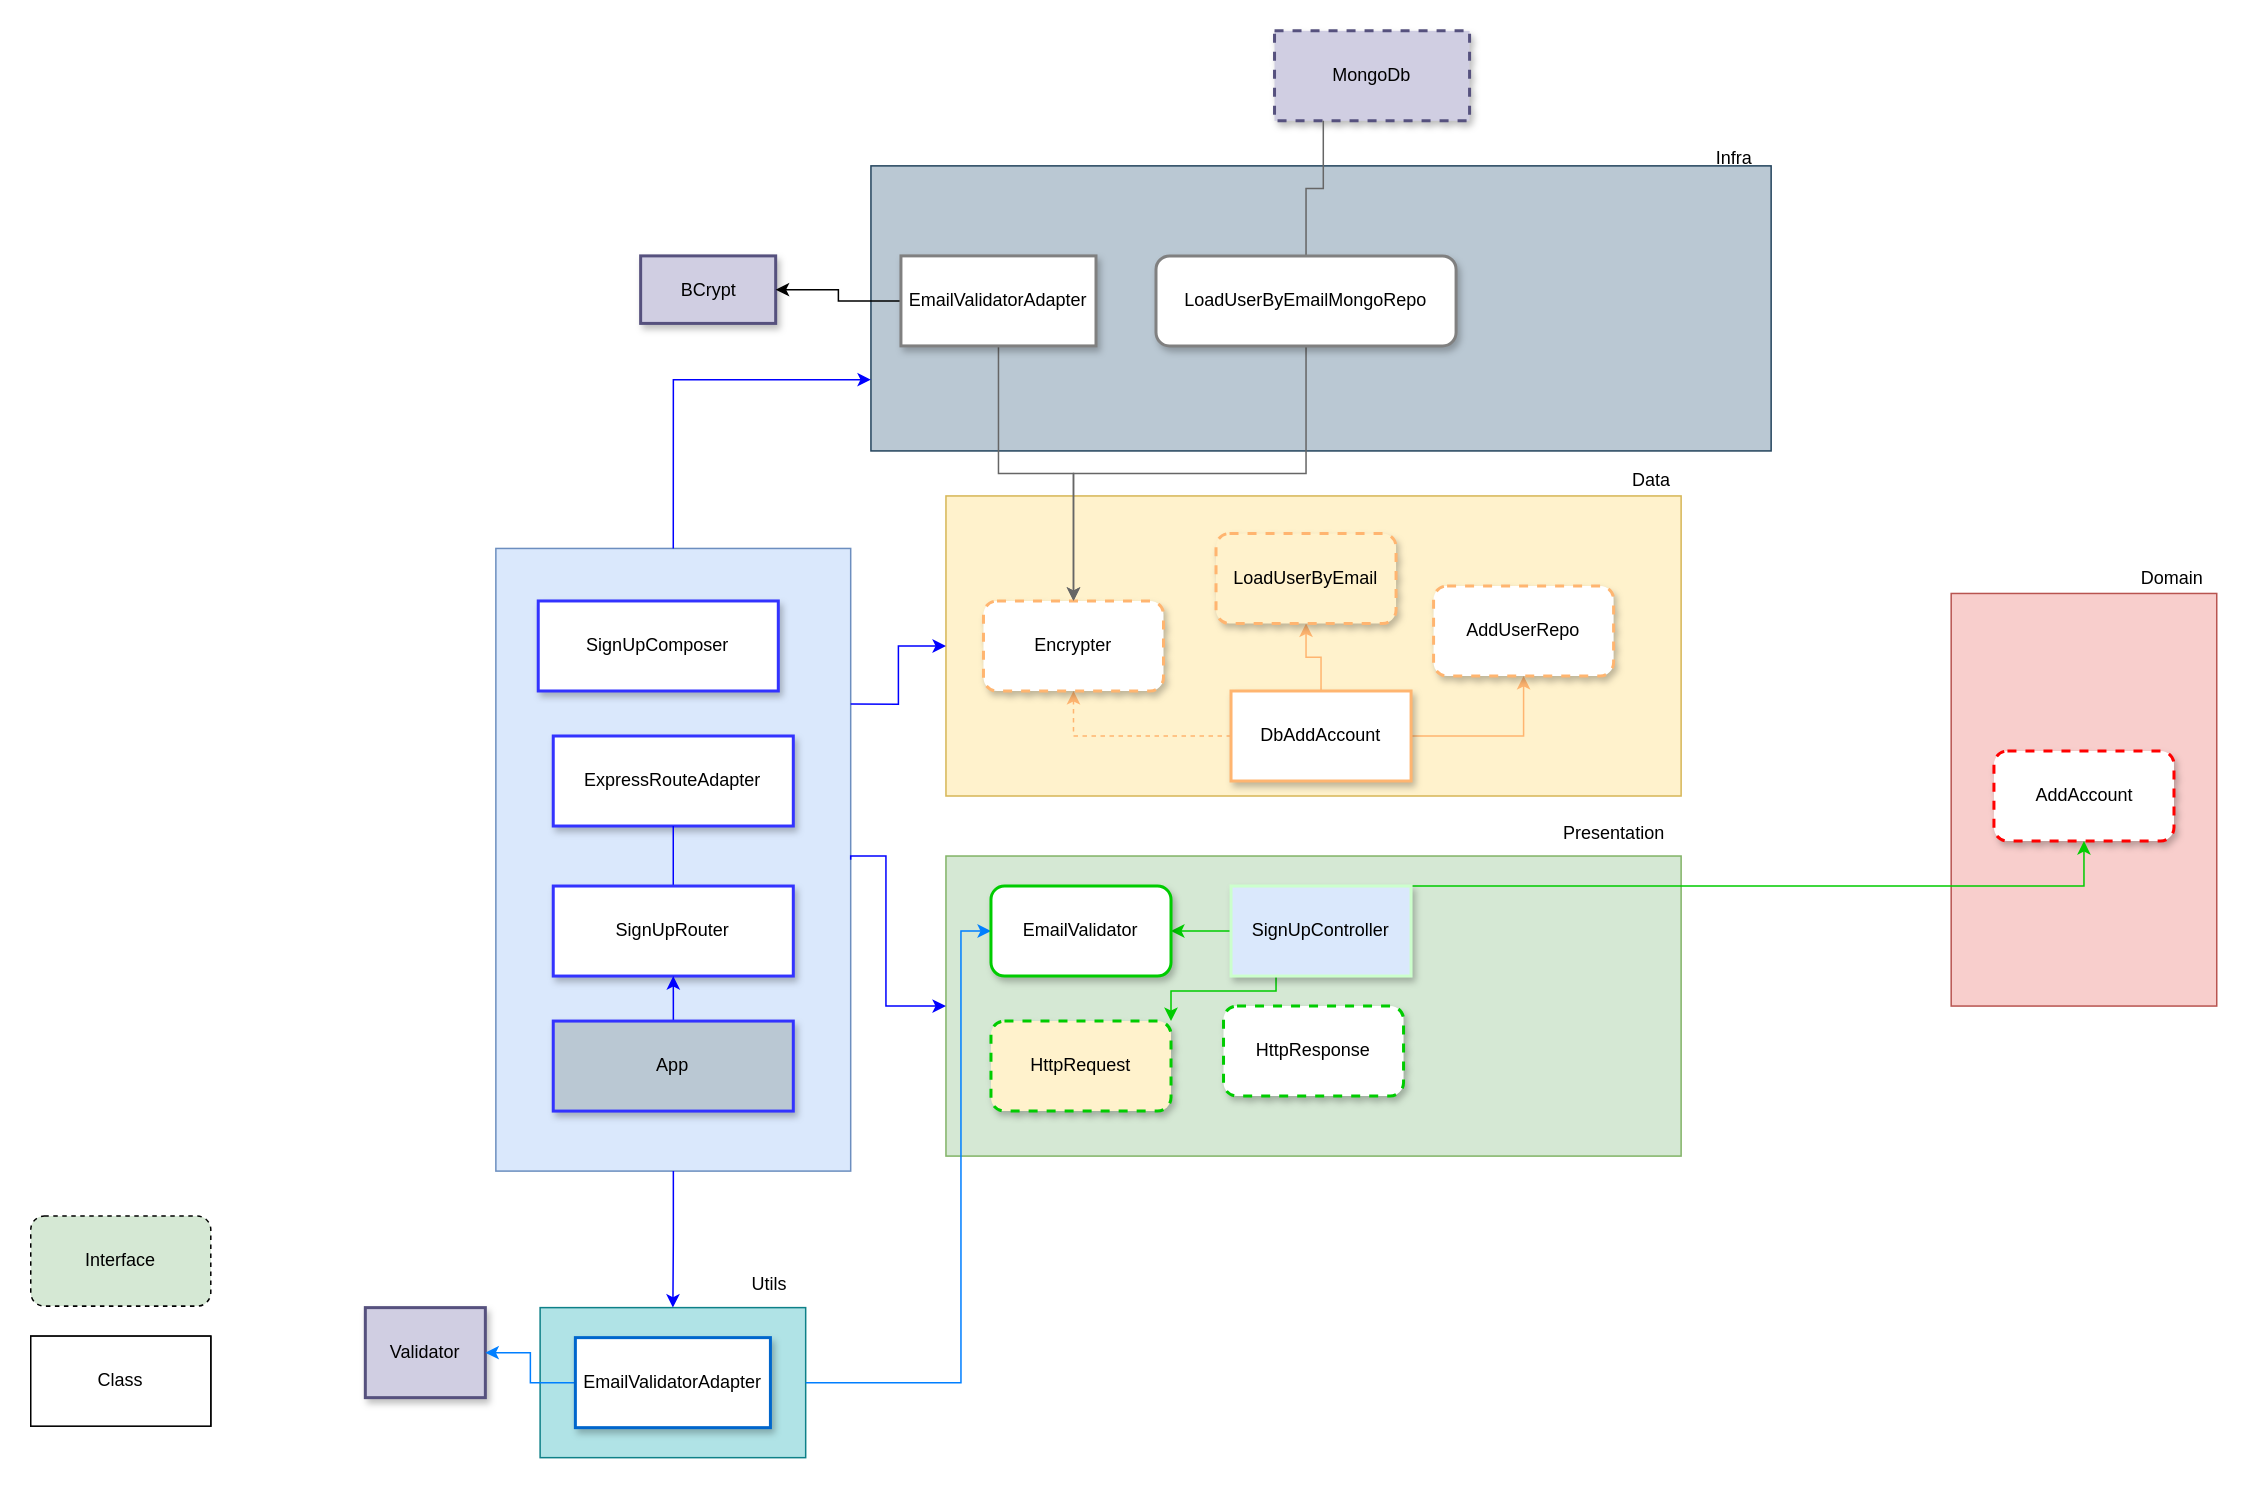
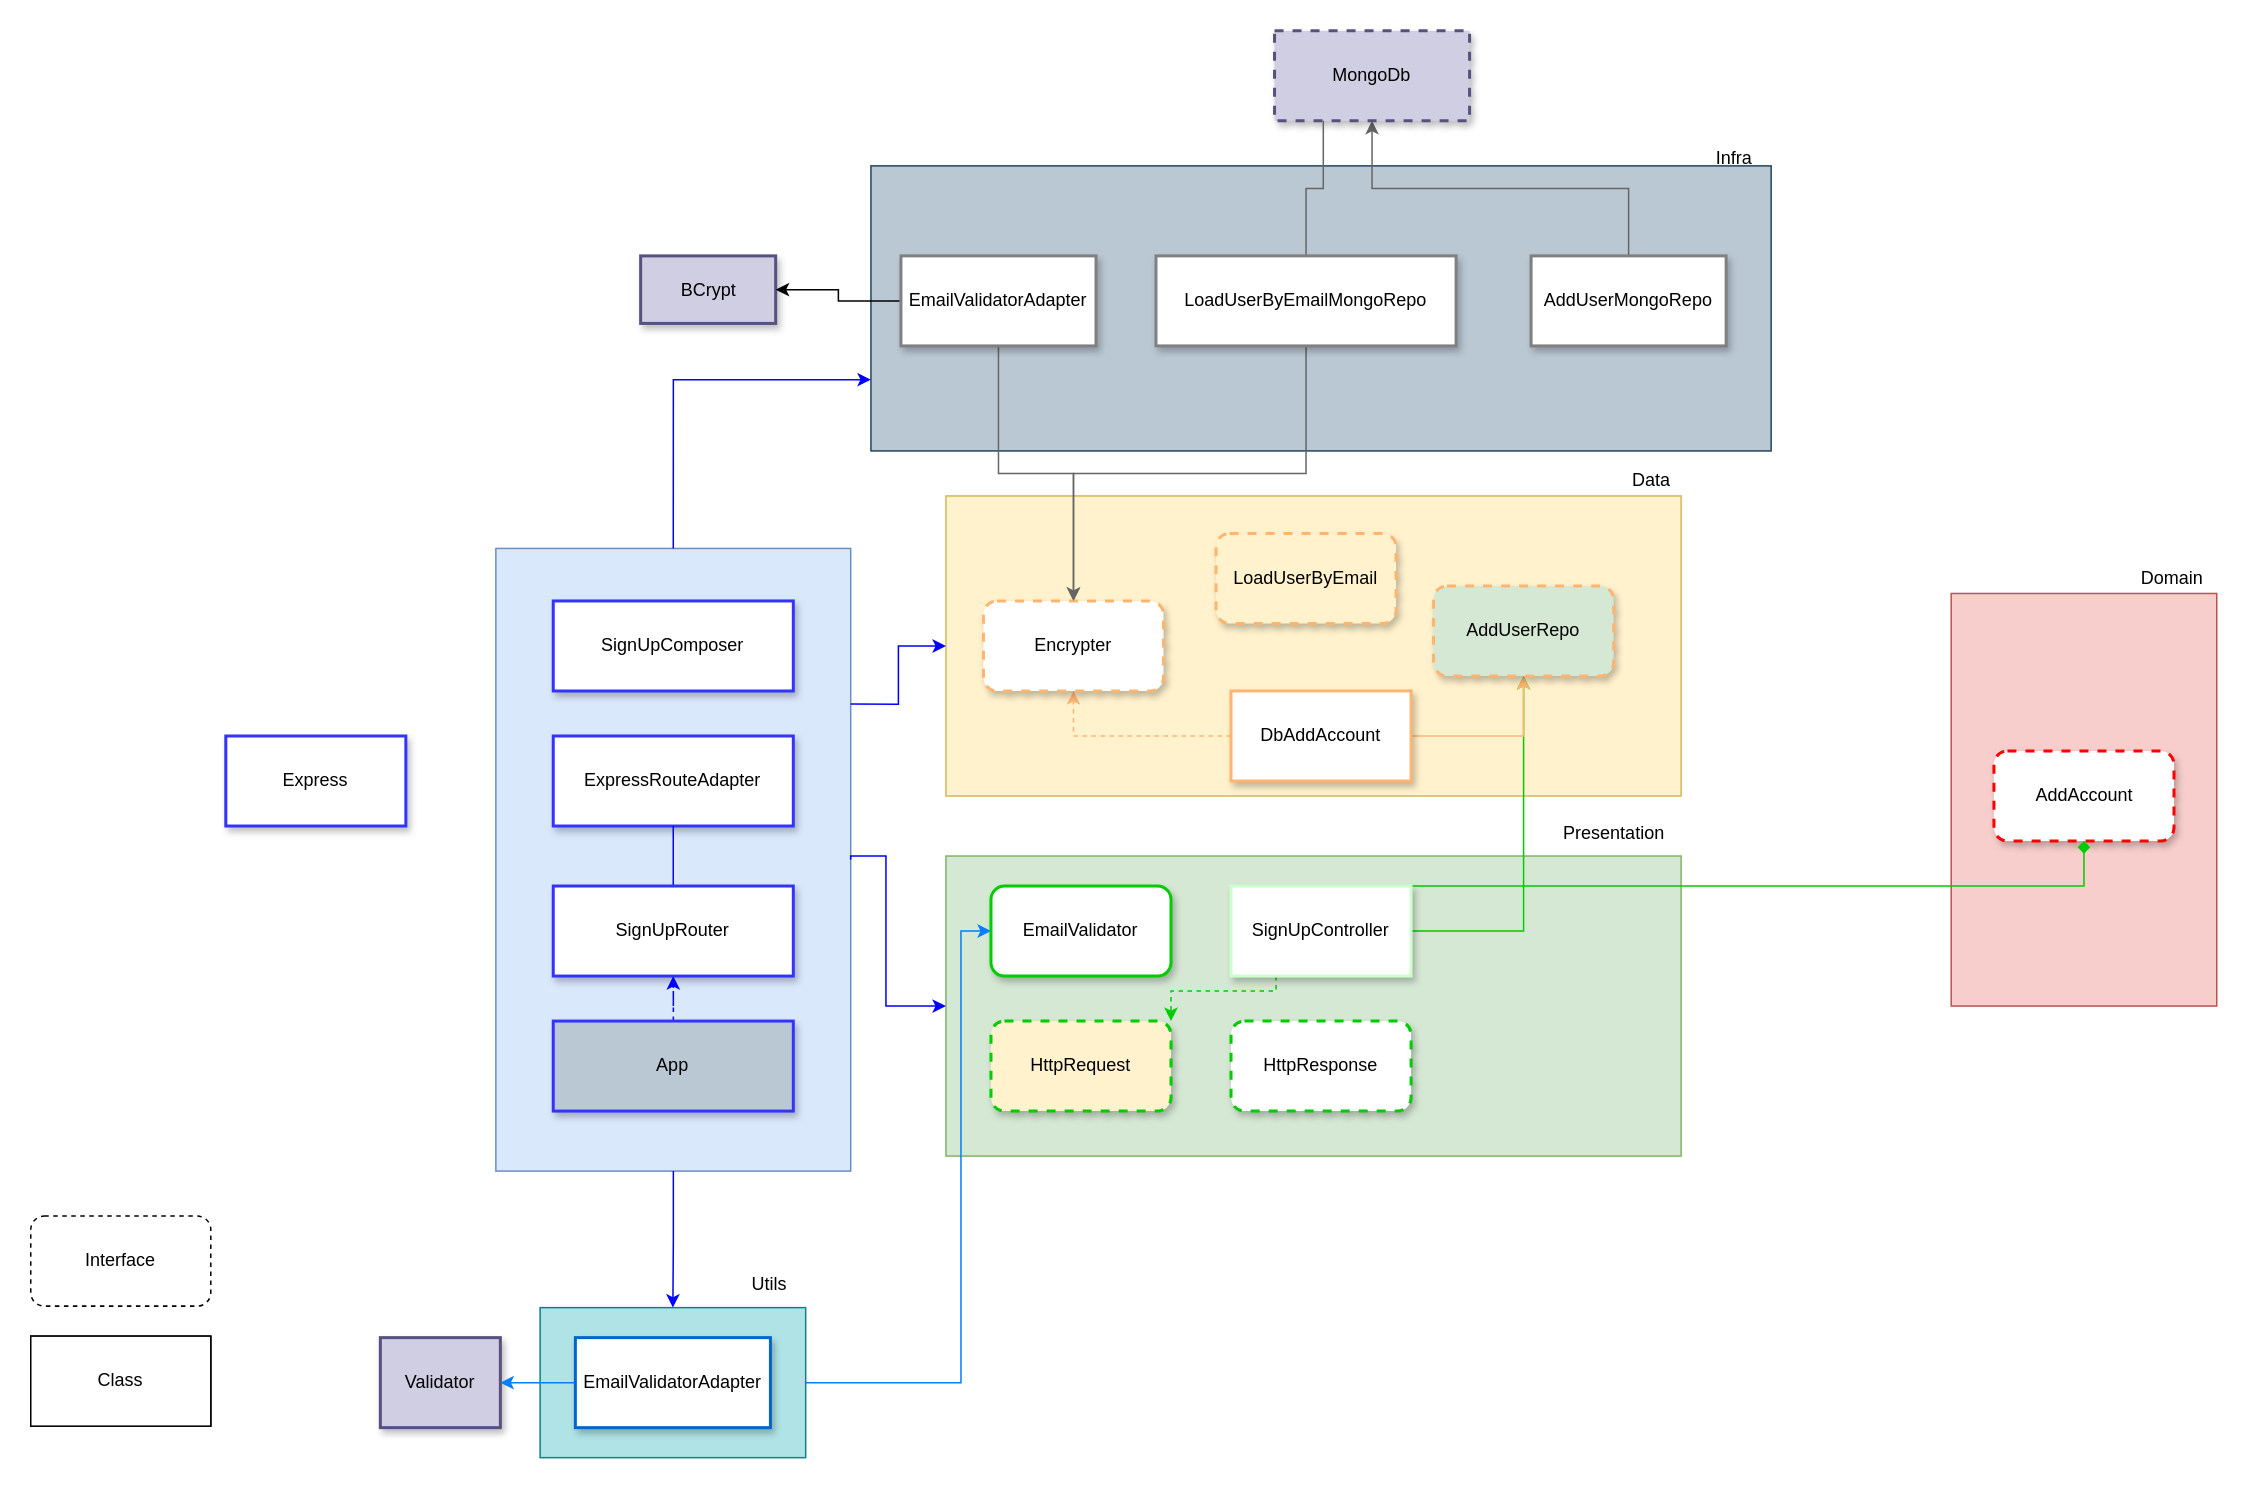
edge "AddUserMongoRepo" -> "MongoDb": added
node "LoadUserByEmailMongoRepo": shape rounded rectangle -> rectangle
node "AddUserMongoRepo": added
node "AddUserRepo": fillcolor #ffffff -> #d5e8d4
node "SignUpComposer": moved (658, 646) -> (673, 646)
edge "DbAddAccount" -> "LoadUserByEmail": removed
node "Express": added
edge "SignUpController" -> "AddAccount": arrowhead classic -> diamond
edge "SignUpController" -> "EmailValidator": now "SignUpController" -> "AddUserRepo"
node "SignUpController": fillcolor #dae8fc -> #ffffff
edge "SignUpController" -> "HttpRequest": style solid -> dashed
edge "App" -> "SignUpRouter": style solid -> dashed
node "HttpResponse": moved (1313, 1051) -> (1321, 1066)
node "Interface": fillcolor #d5e8d4 -> #ffffff
node "Validator": moved (425, 1352) -> (440, 1382)
